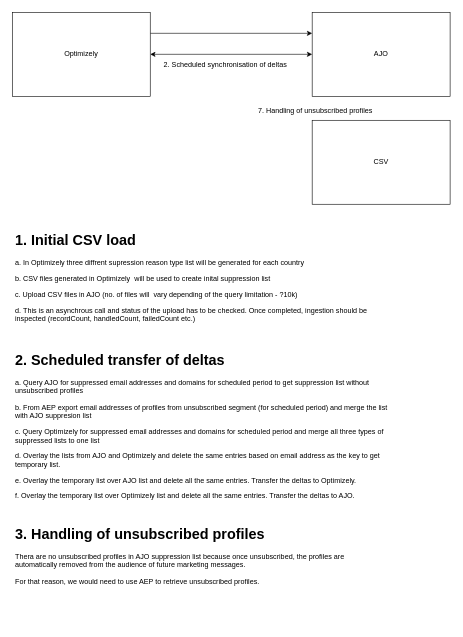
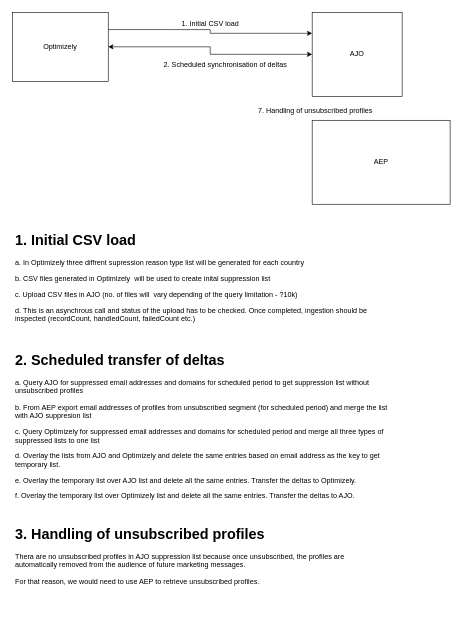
node "1. Initial CSV load": added
node "Optimizely": size 138x84 -> 96x69
node "AJO": size 138x84 -> 90x84
node "CSV": label "CSV" -> "AEP"
